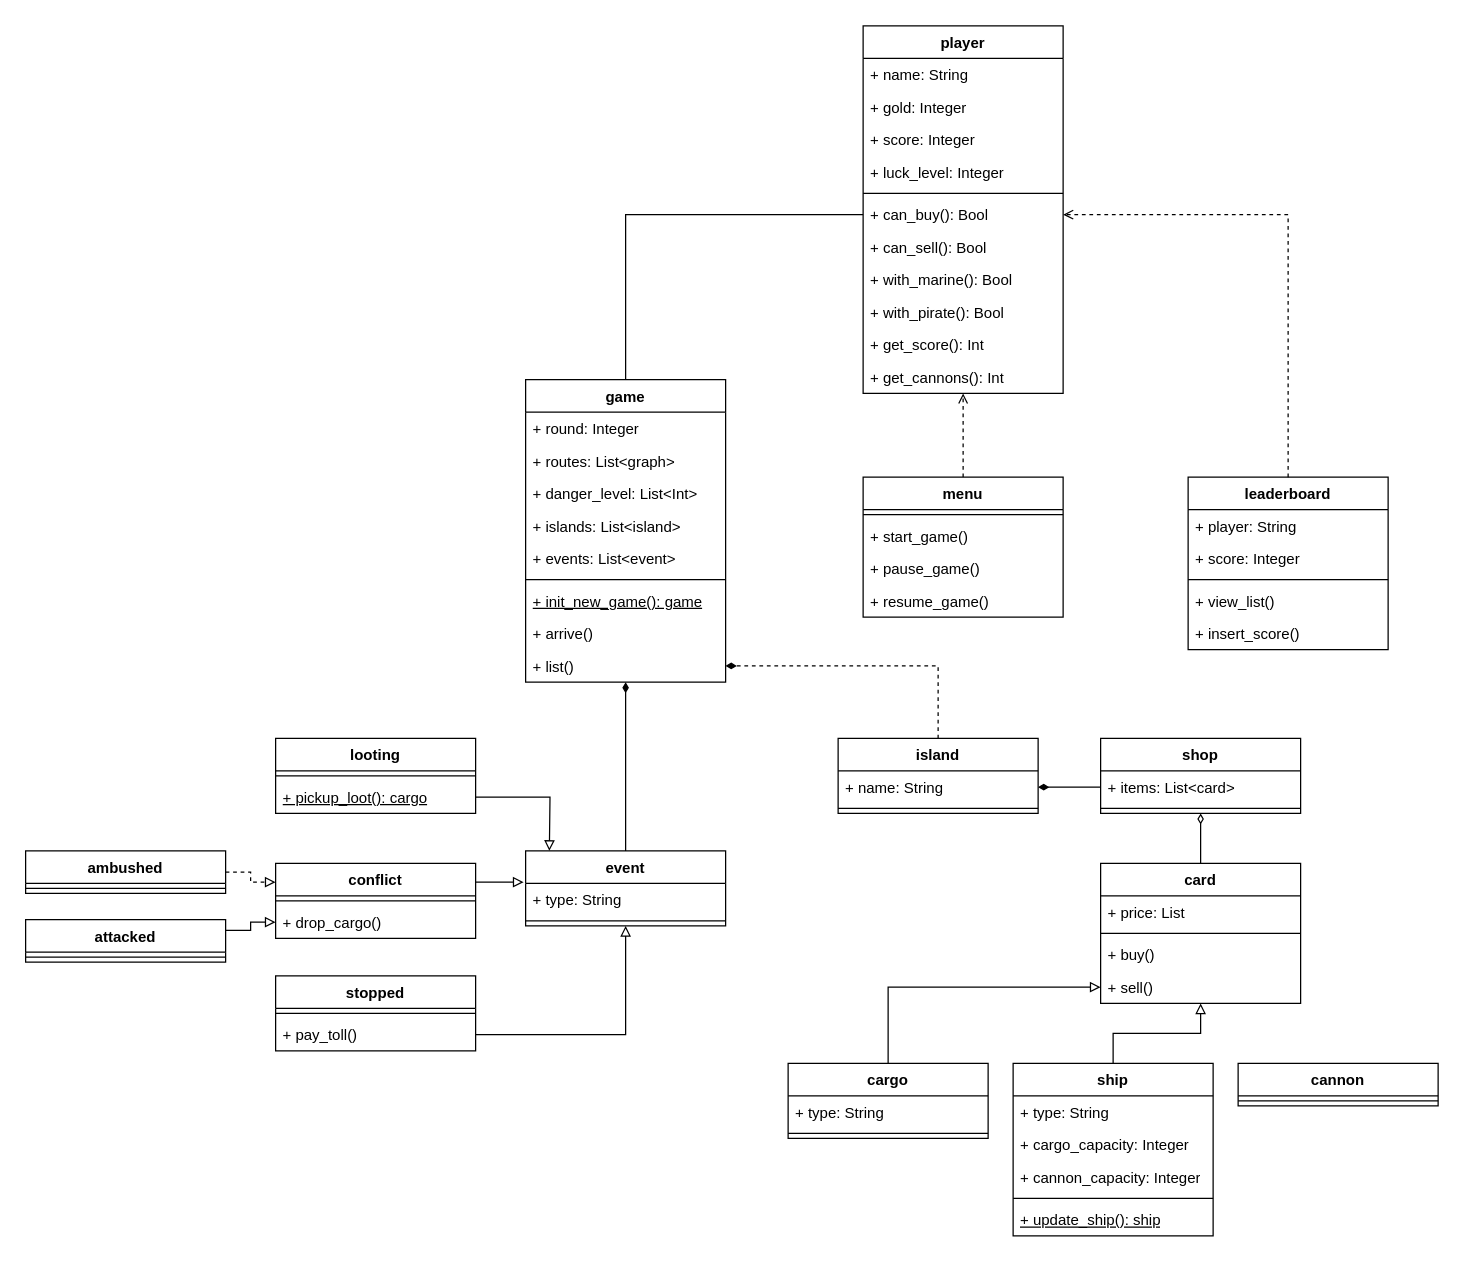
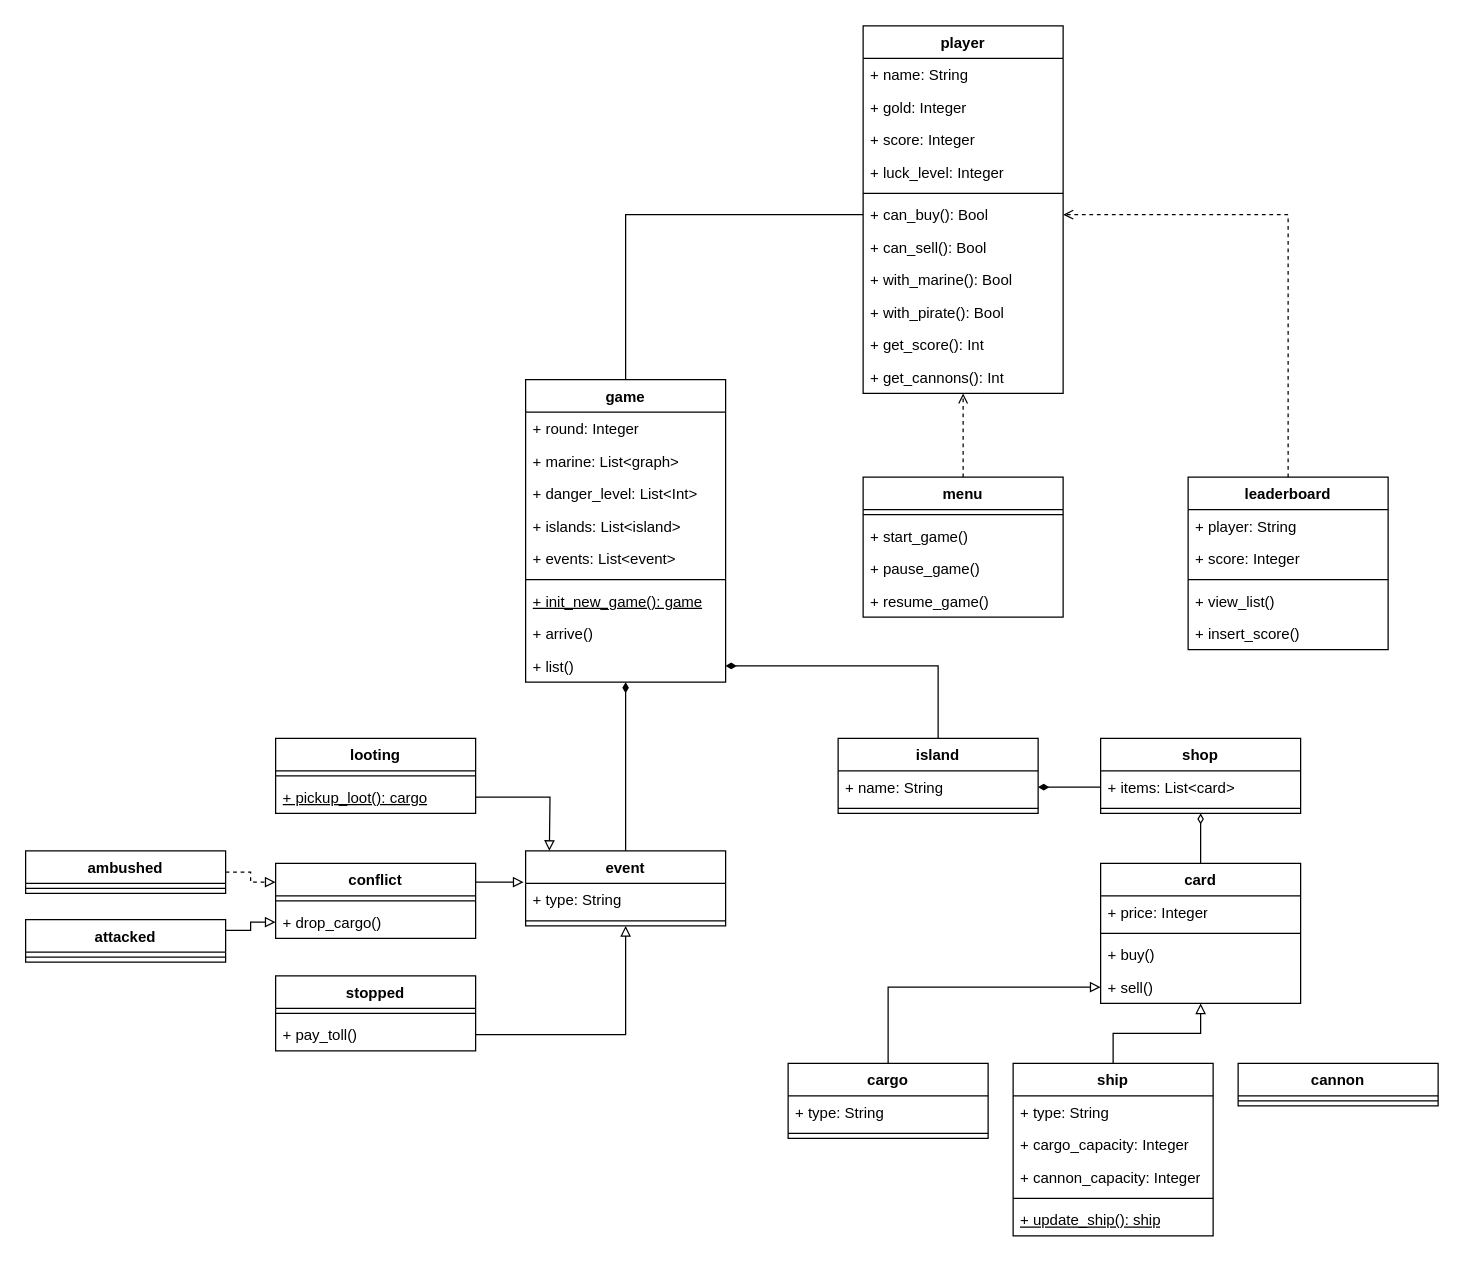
node "+ routes: List<graph>": label "+ routes: List<graph>" -> "+ marine: List<graph>"
edge "island" -> "+ list()": style dashed -> solid
node "+ price: List": label "+ price: List" -> "+ price: Integer"
